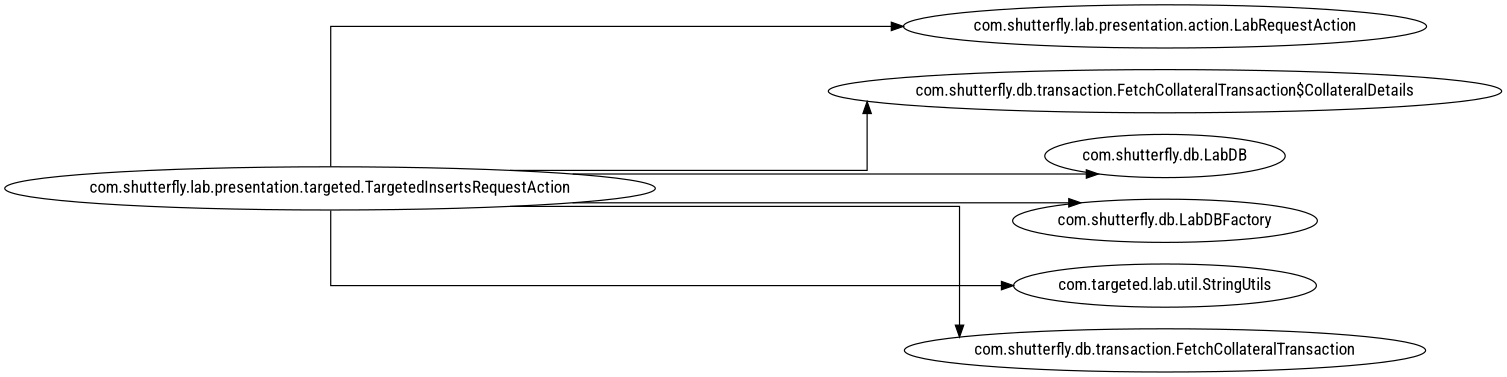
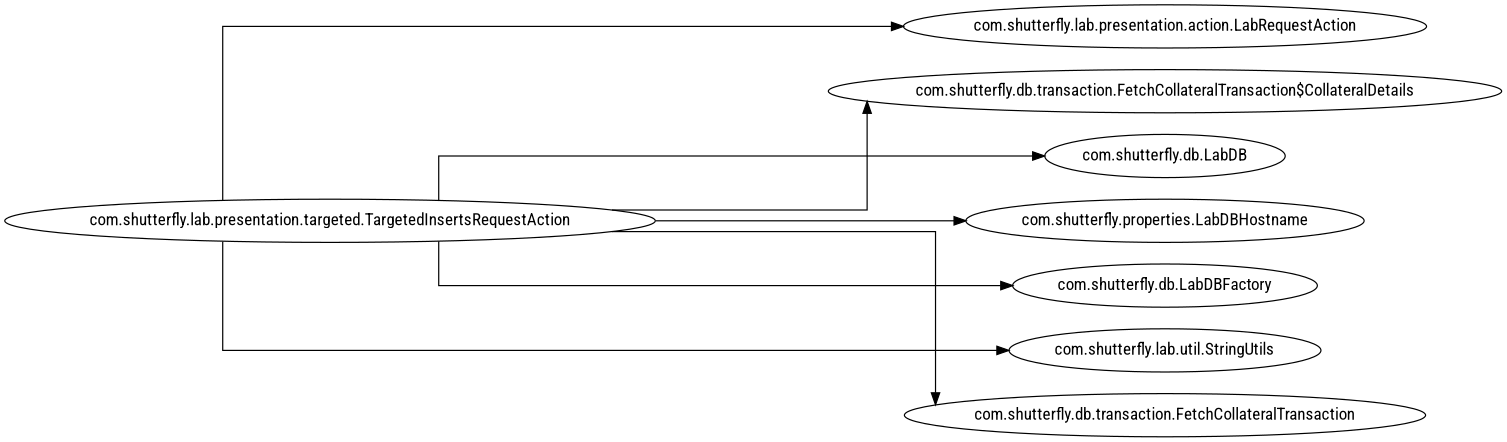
node "com.shutterfly.properties.LabDBHostname": added
node "com.targeted.lab.util.StringUtils": label "com.targeted.lab.util.StringUtils" -> "com.shutterfly.lab.util.StringUtils"
